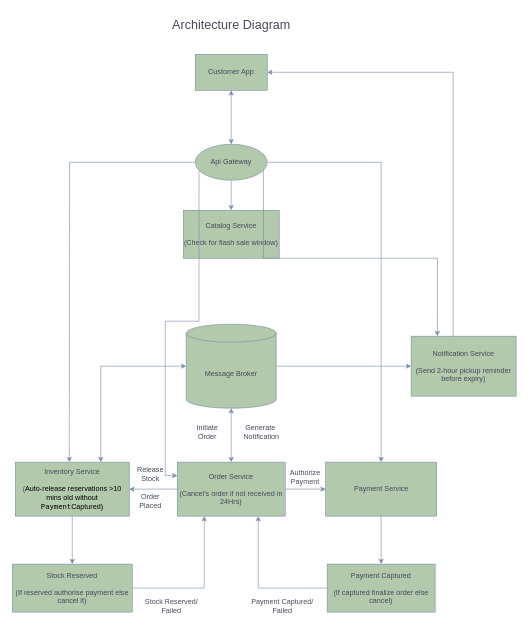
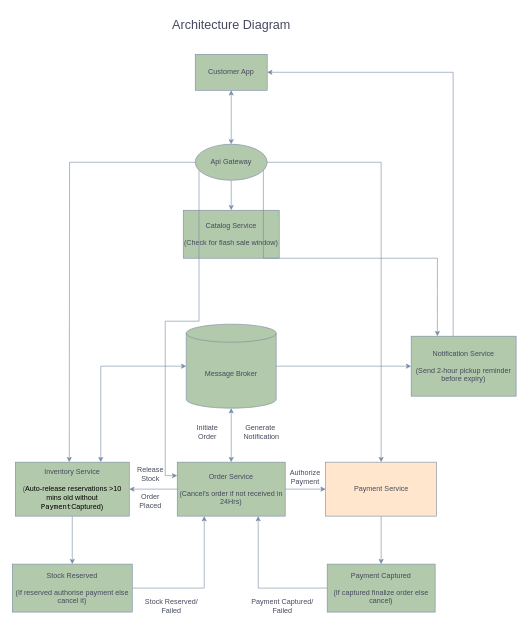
node "Payment Service": fillcolor #b2c9ab -> #ffe6cc
